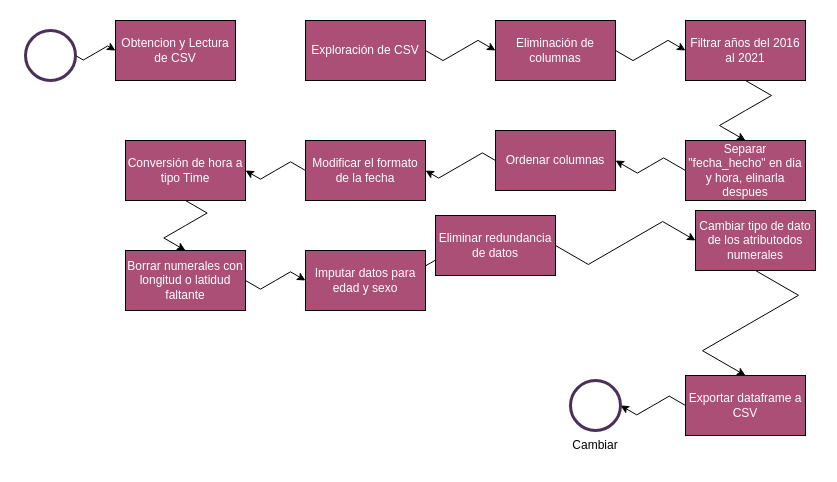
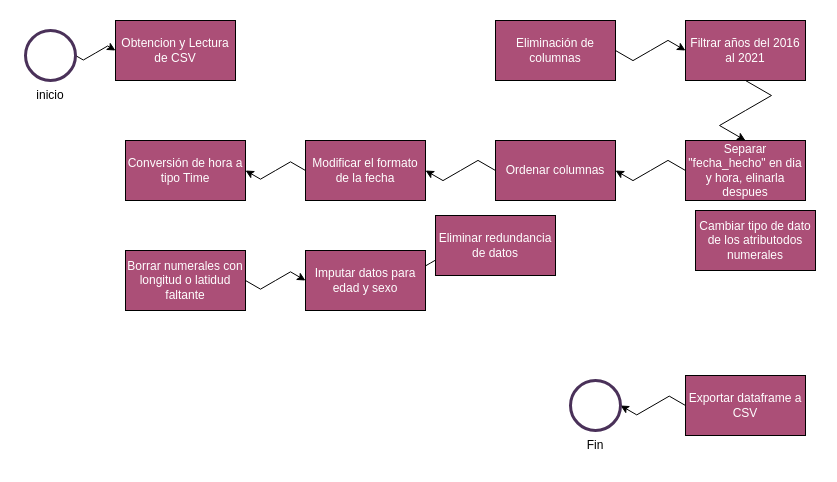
node "Exploración de CSV": removed
edge "Exploración de CSV" -> "Eliminación de columnas": removed
node "inicio": added
node "Ordenar columnas": moved (556, 161) -> (556, 171)
edge "Conversión de hora a tipo Time" -> "Borrar numerales con longitud o latidud faltante": removed
edge "Eliminar redundancia de datos" -> "Cambiar tipo de dato de los atributodos numerales": removed
edge "Cambiar tipo de dato de los atributodos numerales" -> "Exportar dataframe a CSV": removed
node "Cambiar": label "Cambiar" -> "Fin"
